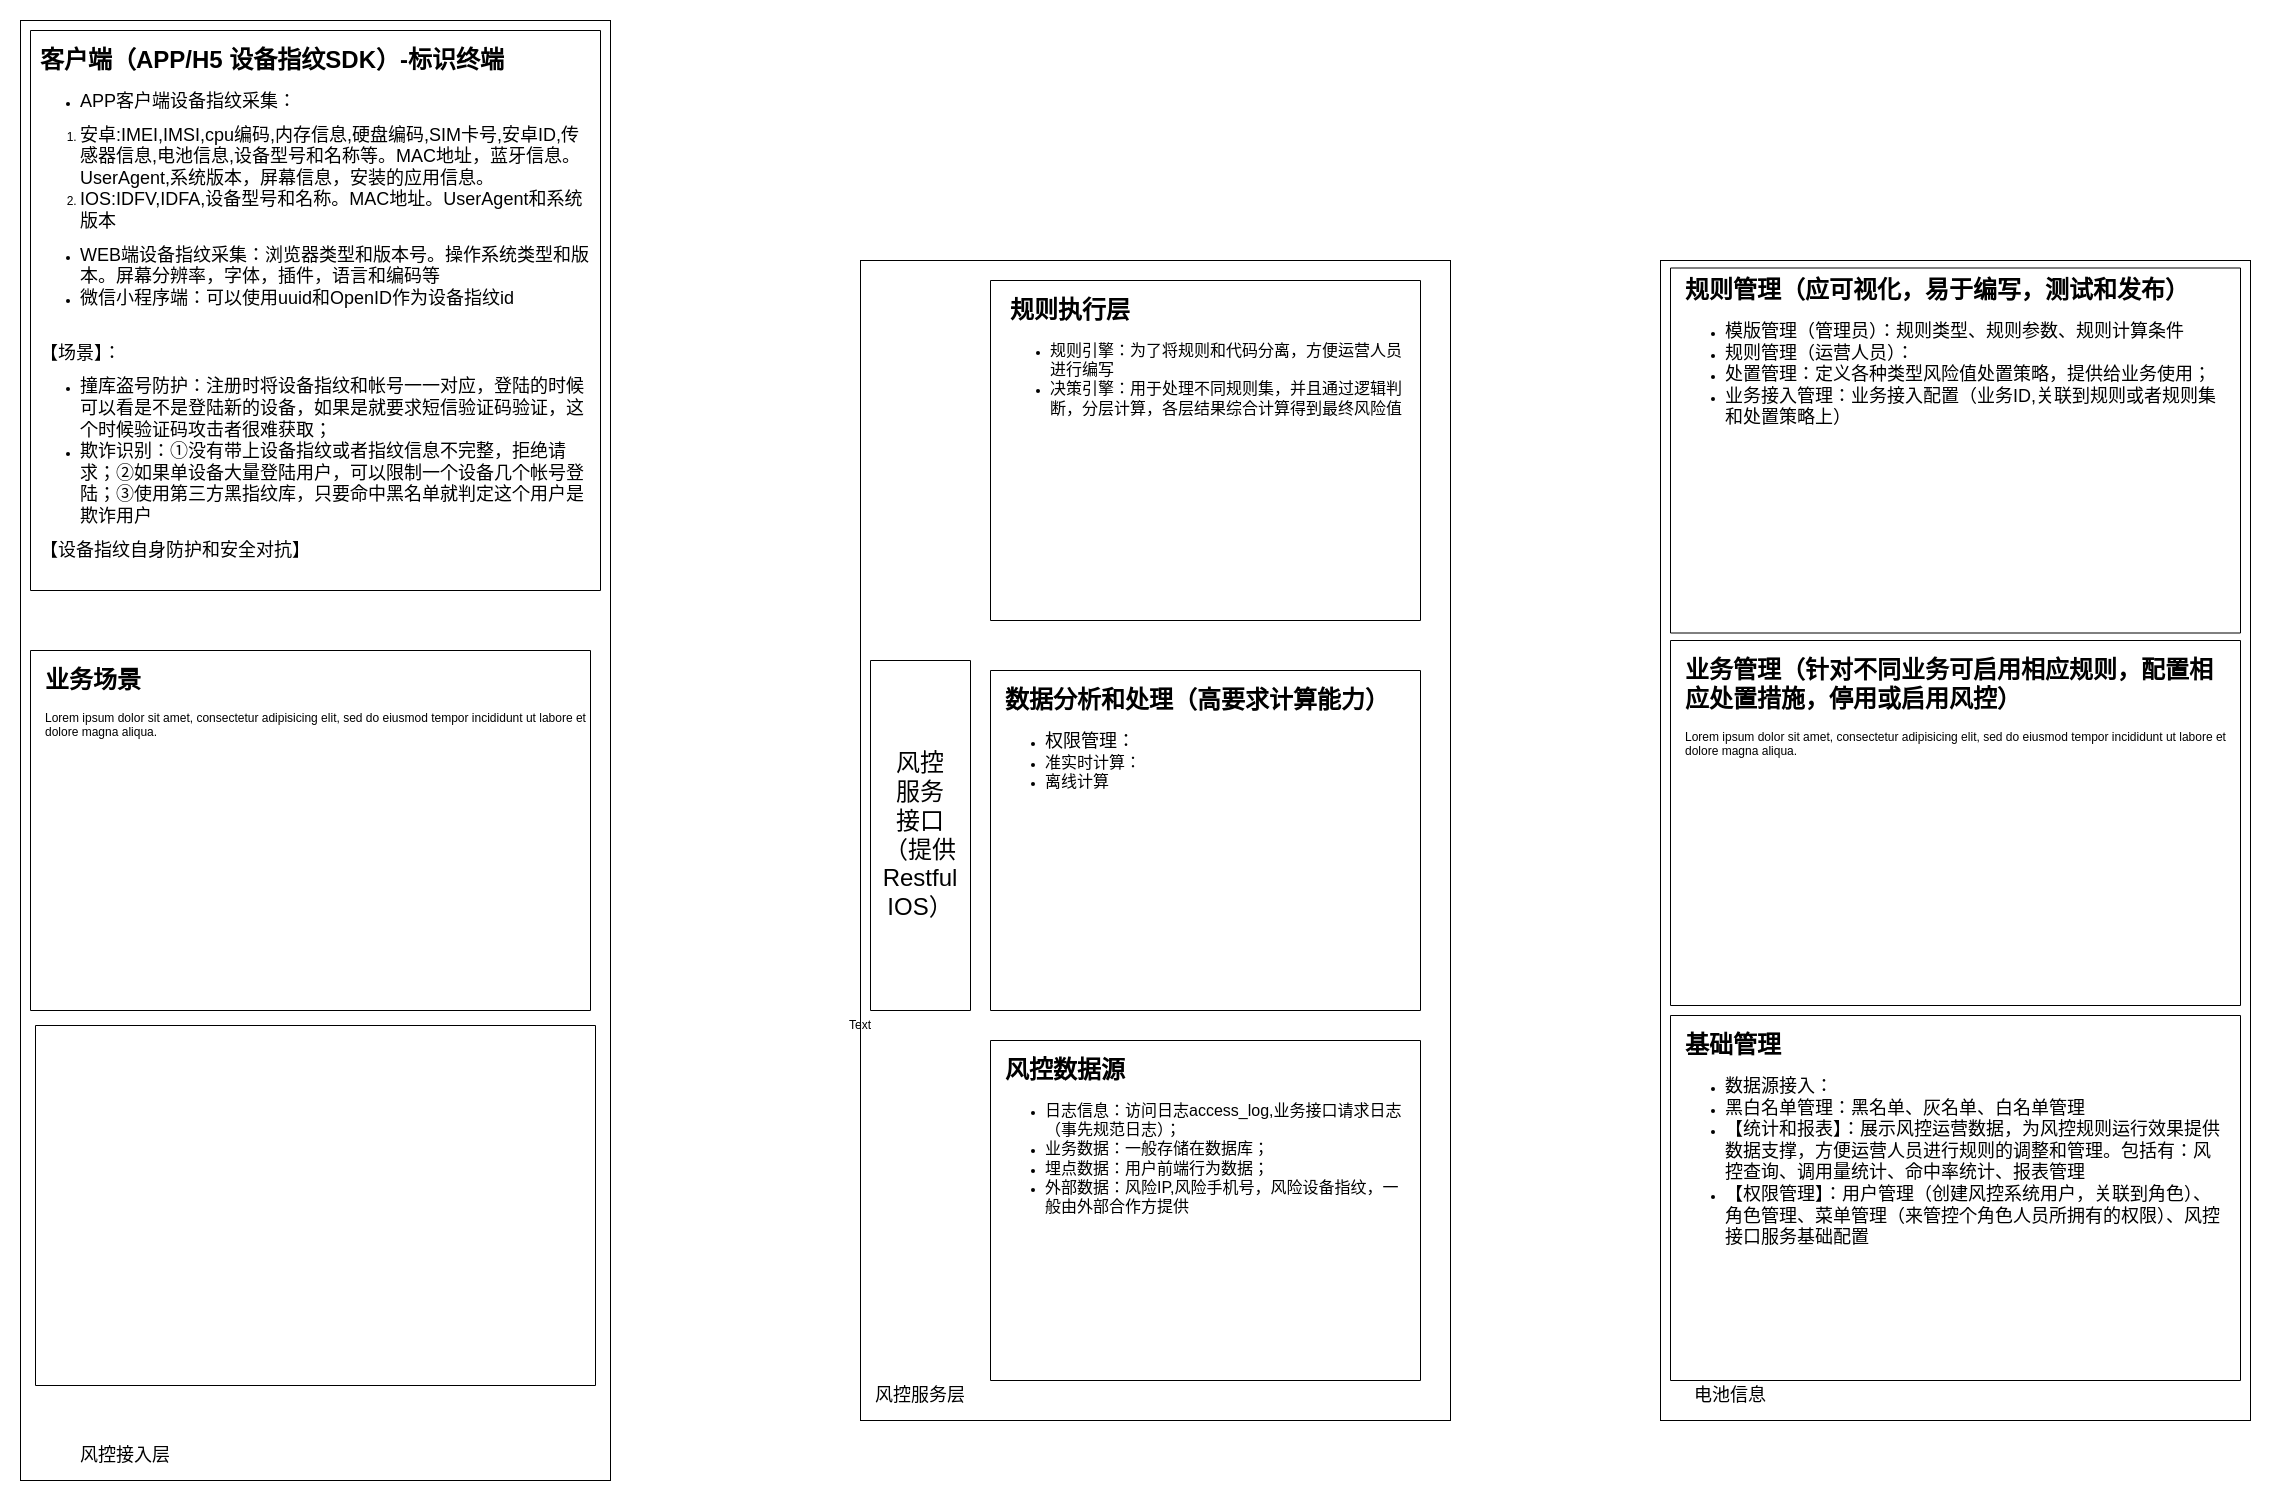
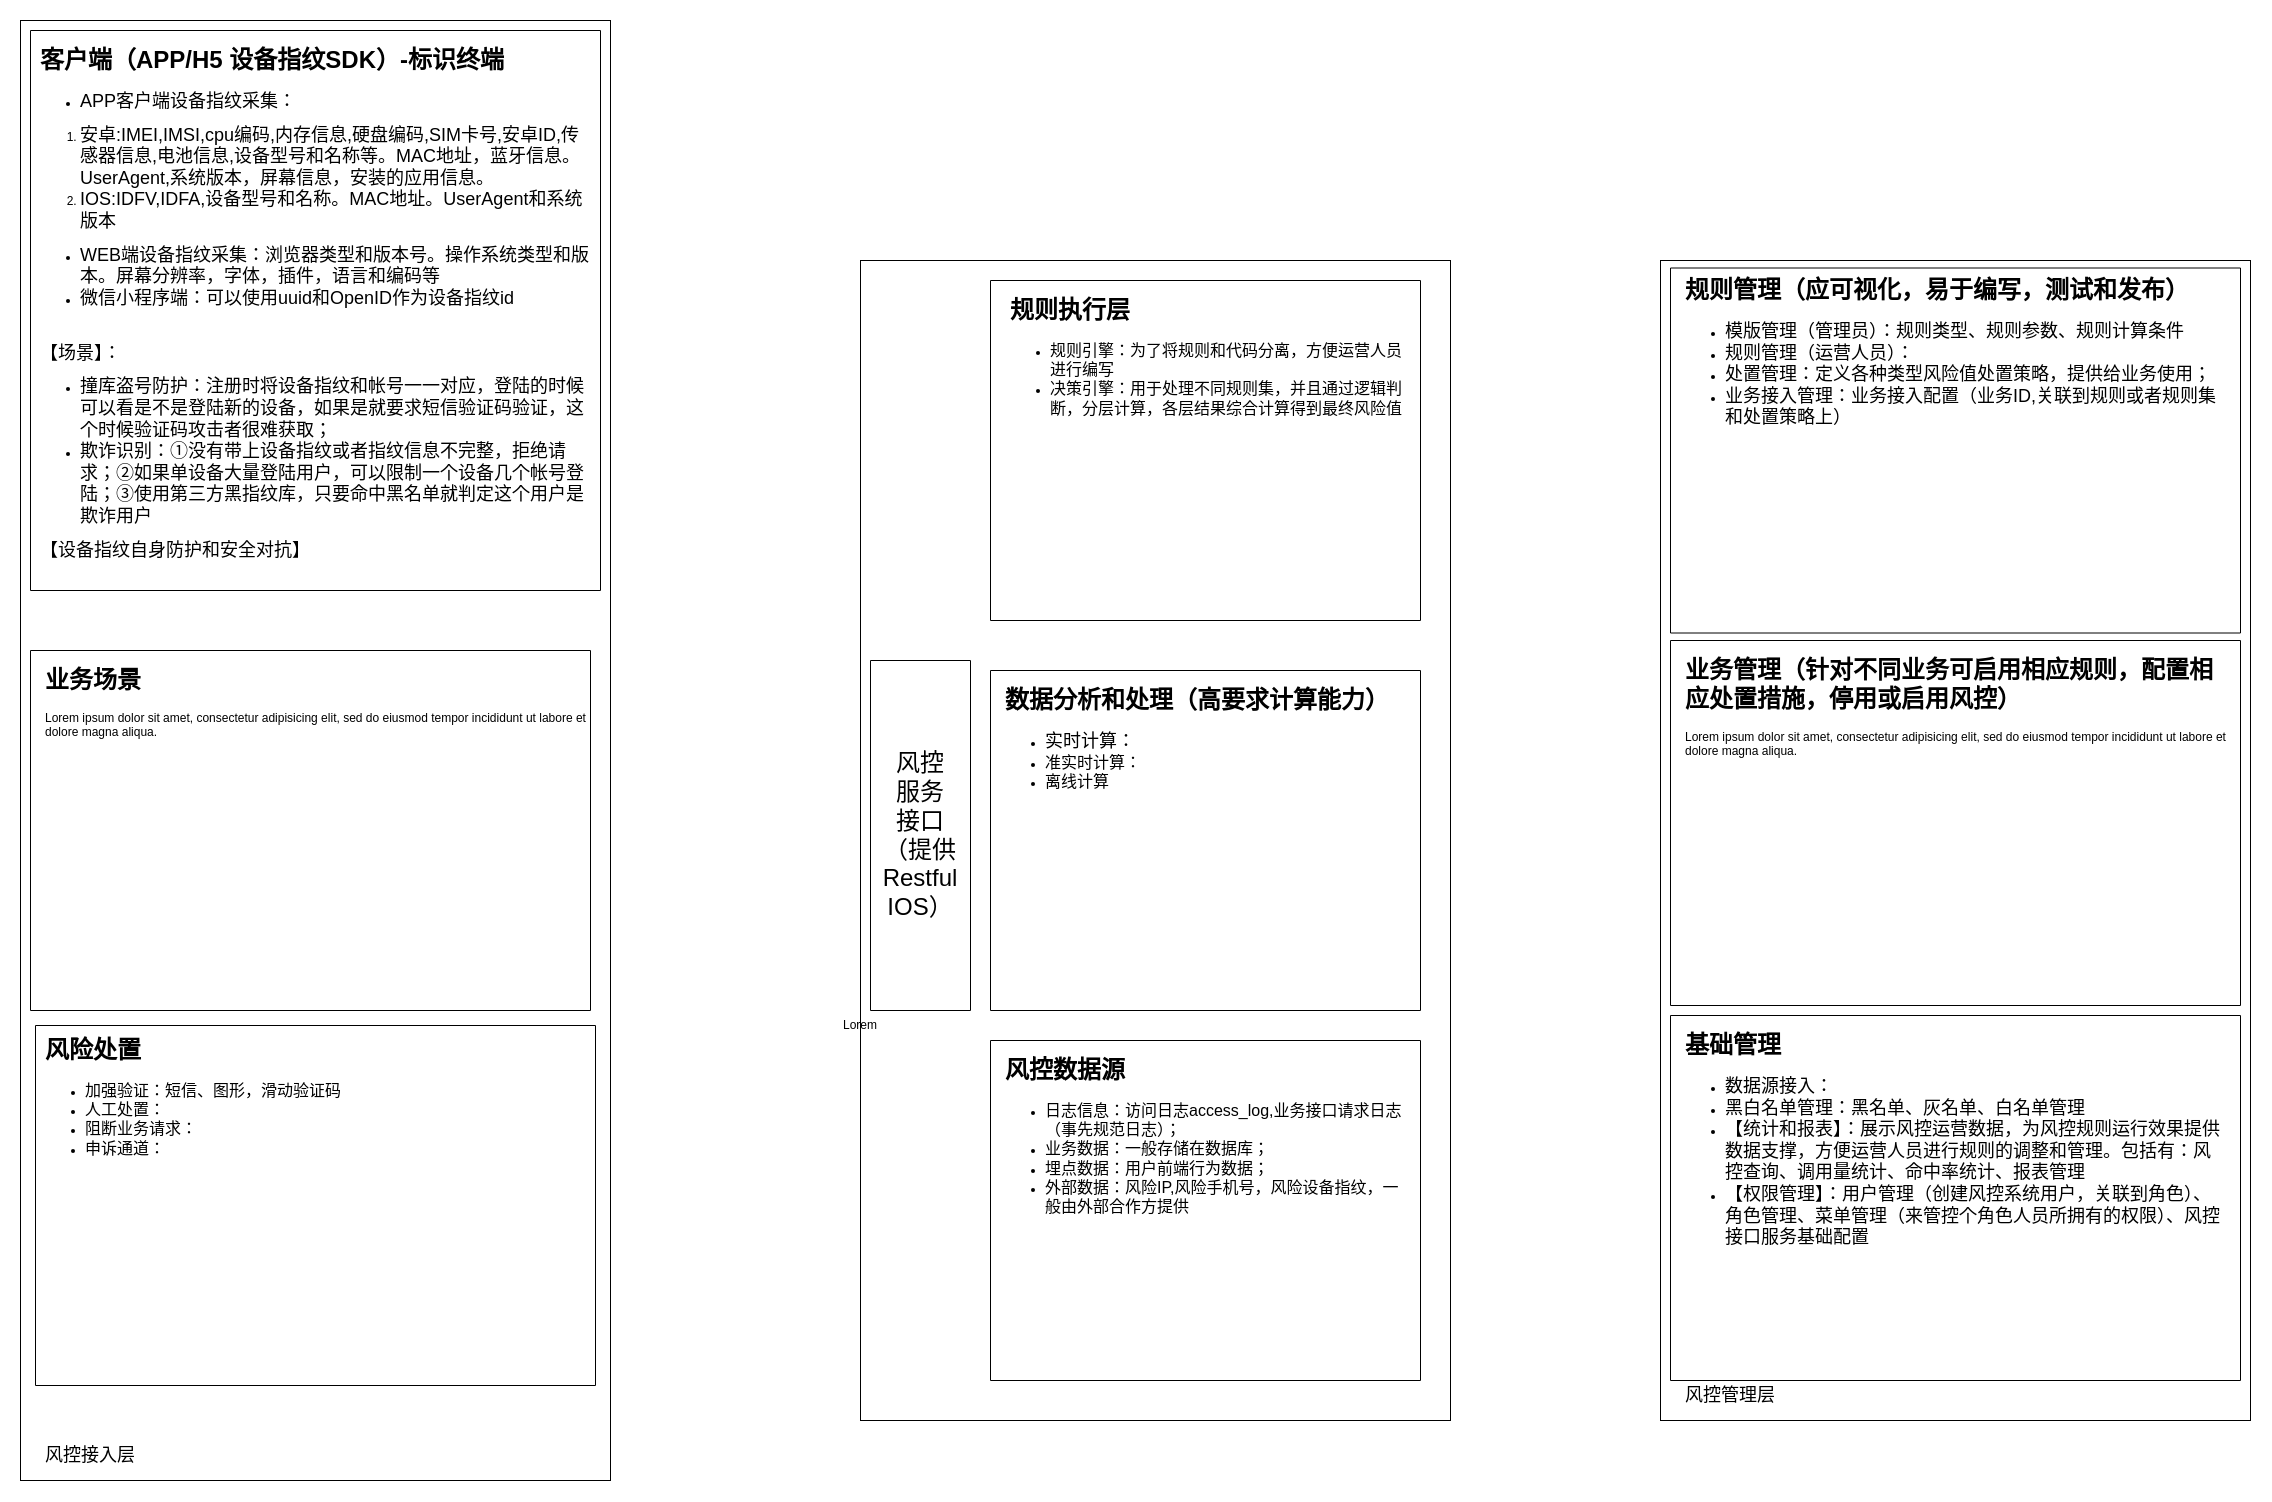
node "数据分析和处理（高要求计算能力） 权限管理： 准实时计算： 离线计算": label "数据分析和处理（高要求计算能力） 权限管理： 准实时计算： 离线计算" -> "数据分析和处理（高要求计算能力） 实时计算： 准实时计算： 离线计算"
node "Text": label "Text" -> "Lorem"
node "风险处置 加强验证：短信、图形，滑动验证码 人工处置： 阻断业务请求： 申诉通道：": added
node "风控服务层": removed
node "电池信息": label "电池信息" -> "风控管理层"
node "风控接入层": moved (126, 1456) -> (91, 1456)
